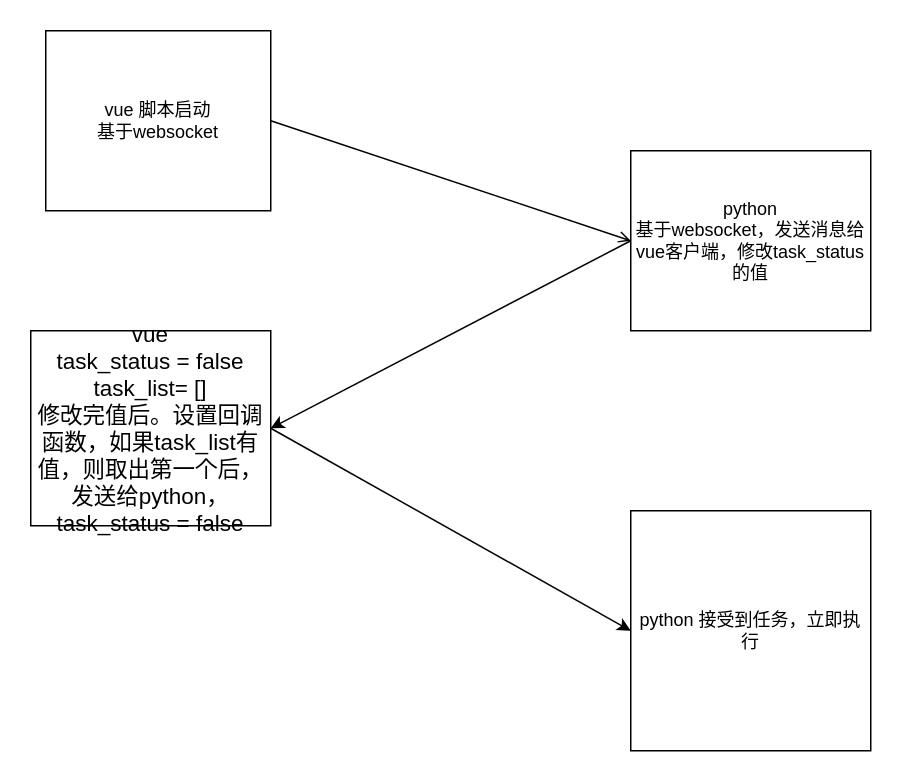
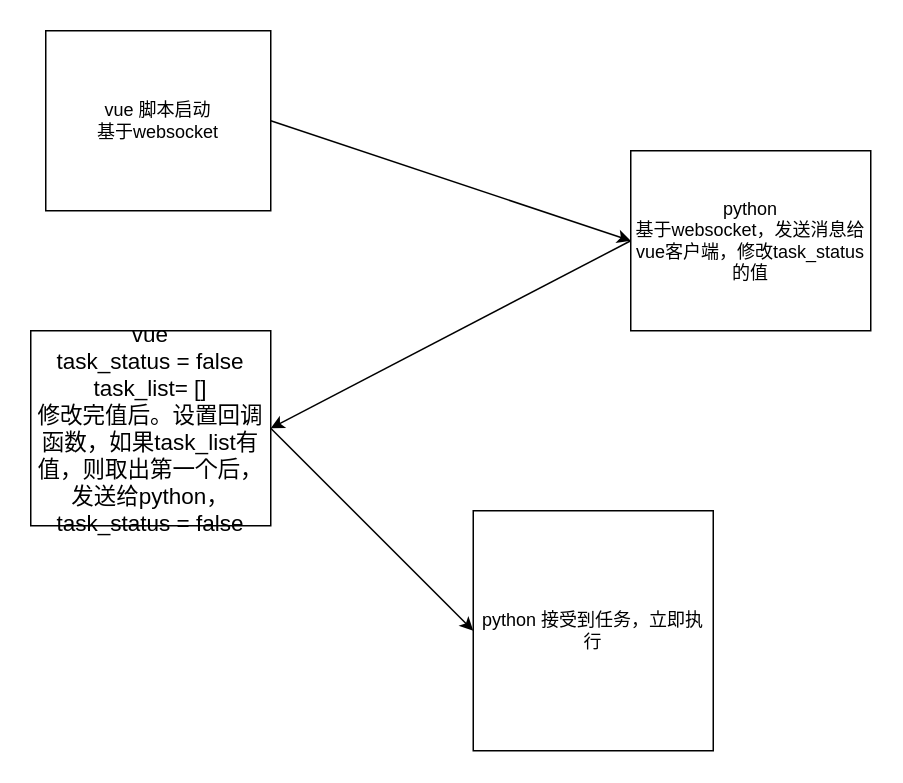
edge "vue 脚本启动 基于websocket" -> "python 基于websocket，发送消息给vue客户端，修改task_status 的值": arrowhead open -> classic
node "python 接受到任务，立即执行": moved (751, 631) -> (593, 631)
